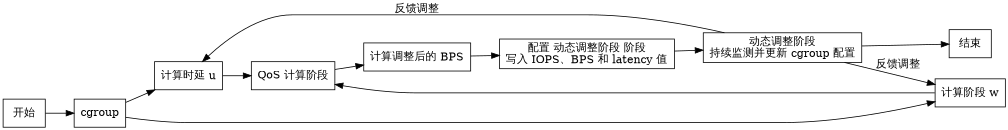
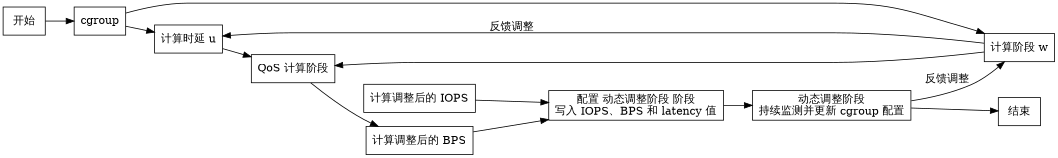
edge "动态调整阶段 持续监测并更新 cgroup 配置" -> "计算时延 u": now "计算阶段 w" -> "计算时延 u"
node "计算调整后的 IOPS": added
